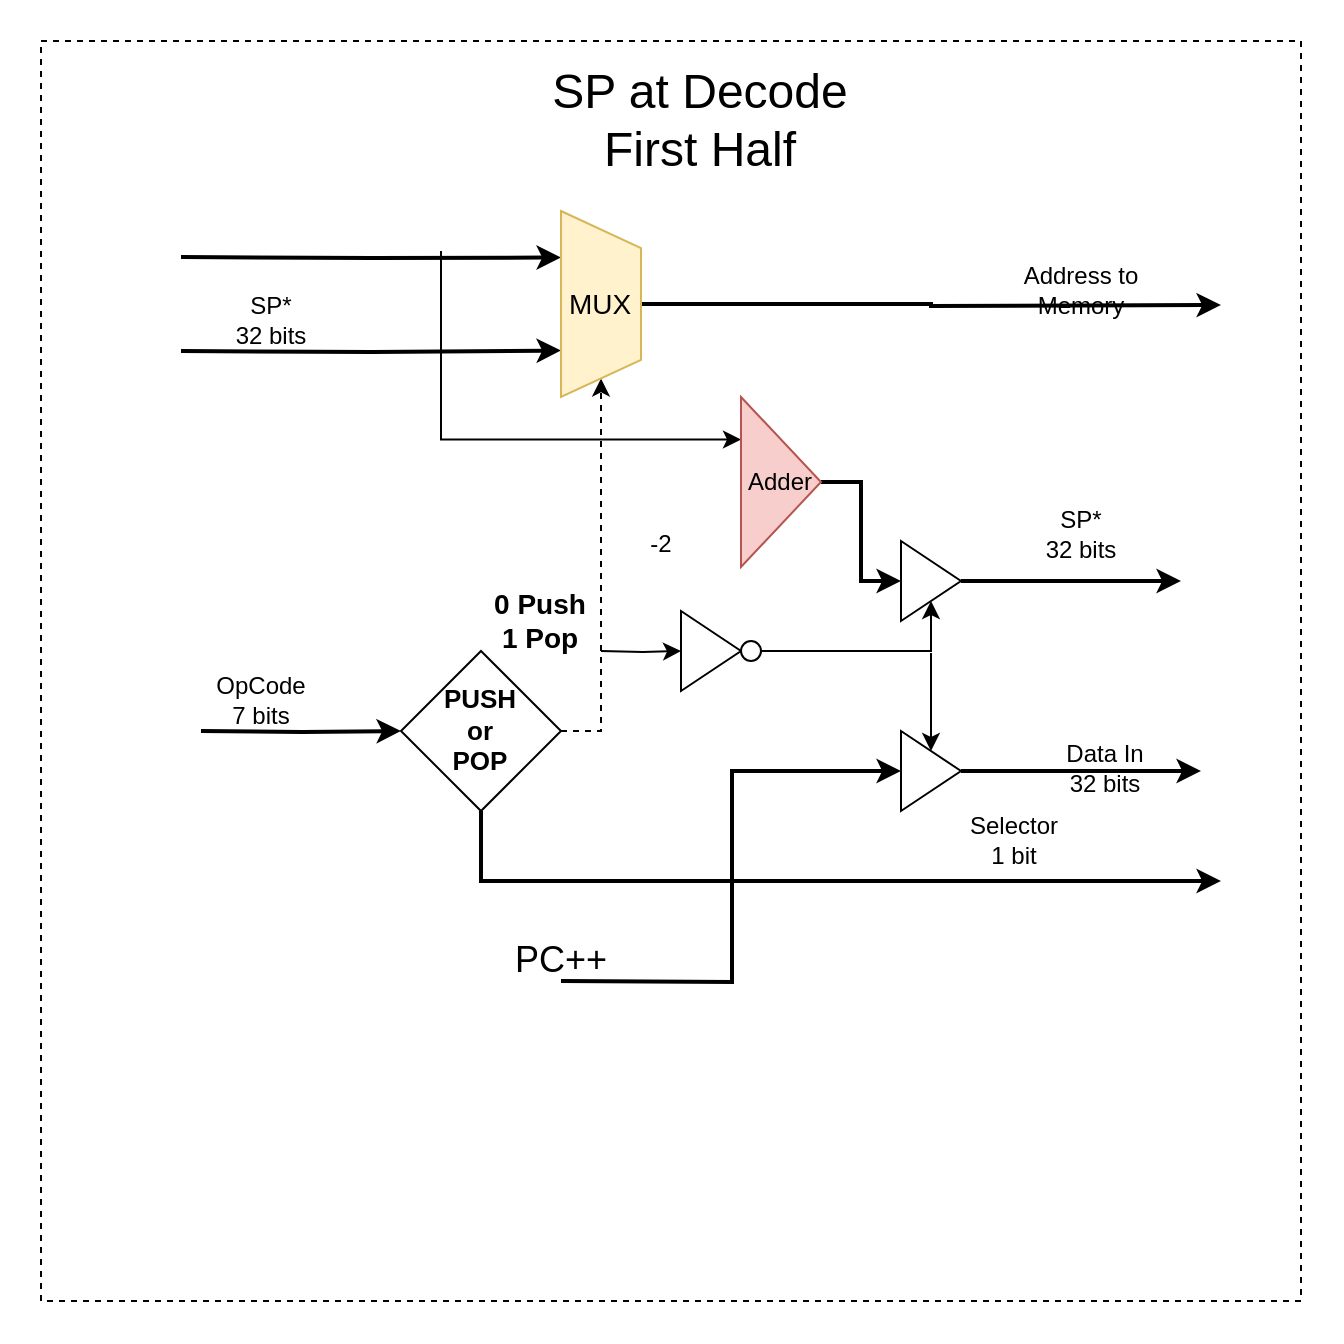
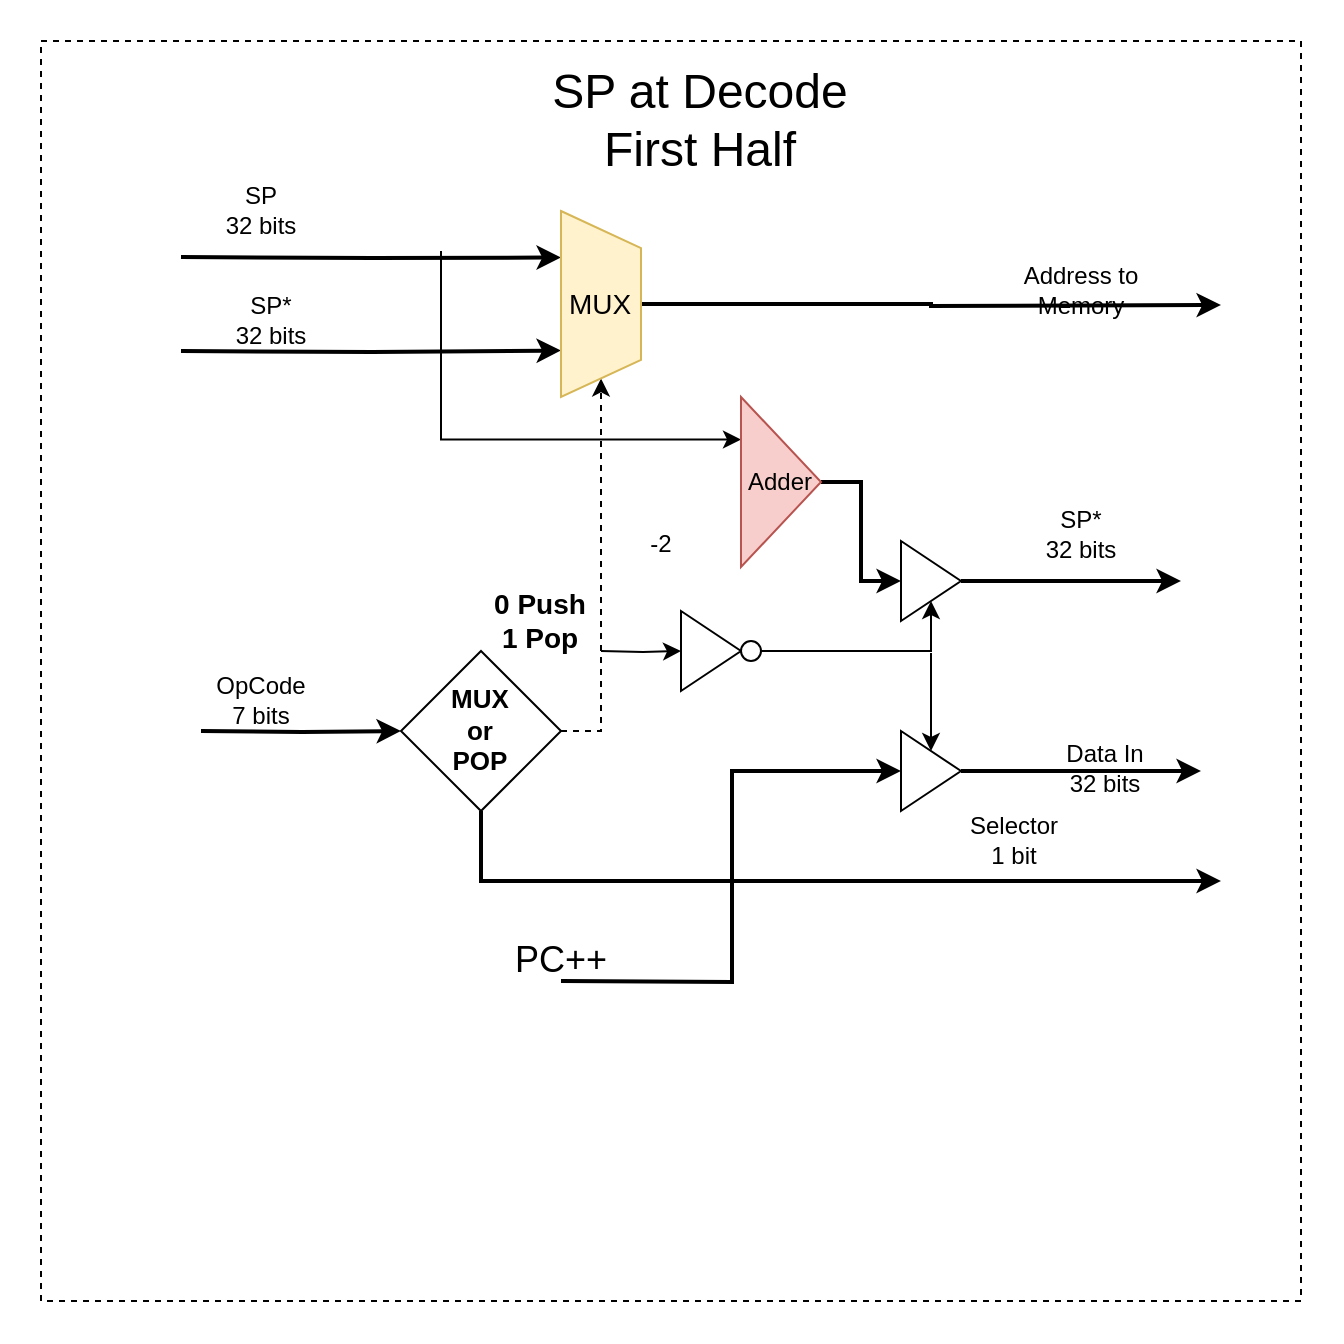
node "SP 32 bits": added
node "PUSH or POP": label "PUSH or POP" -> "MUX or POP"
